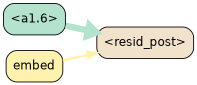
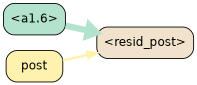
node "embed": label "embed" -> "post"
